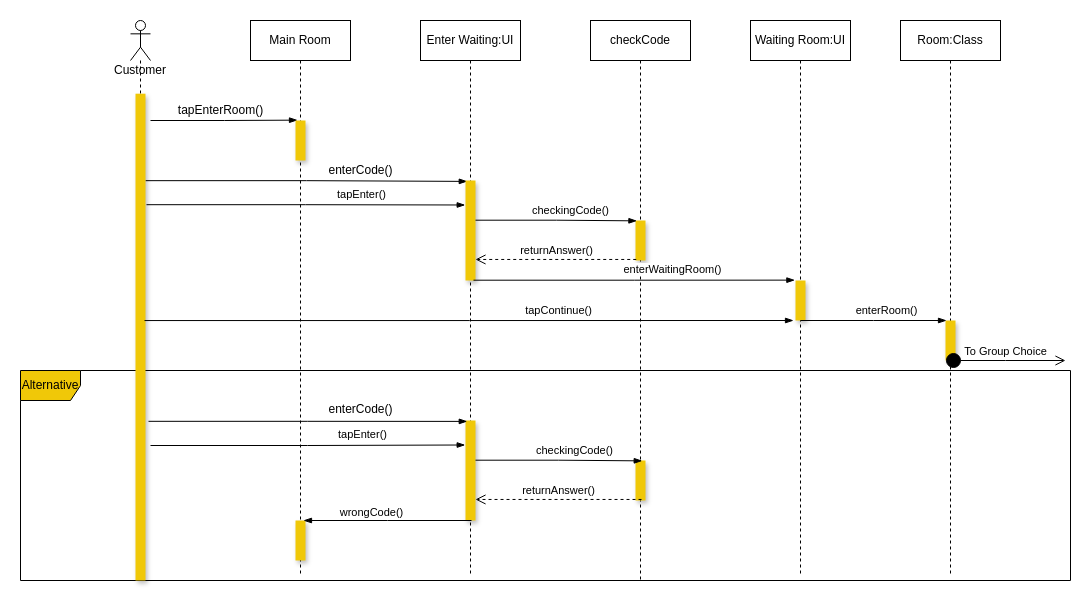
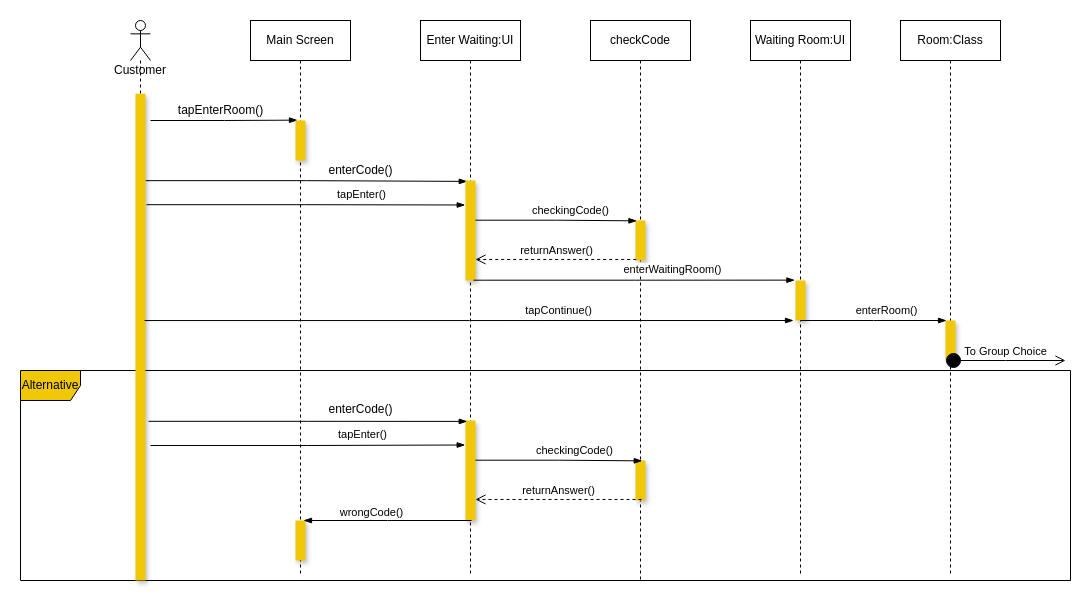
node "Main Room": label "Main Room" -> "Main Screen"
